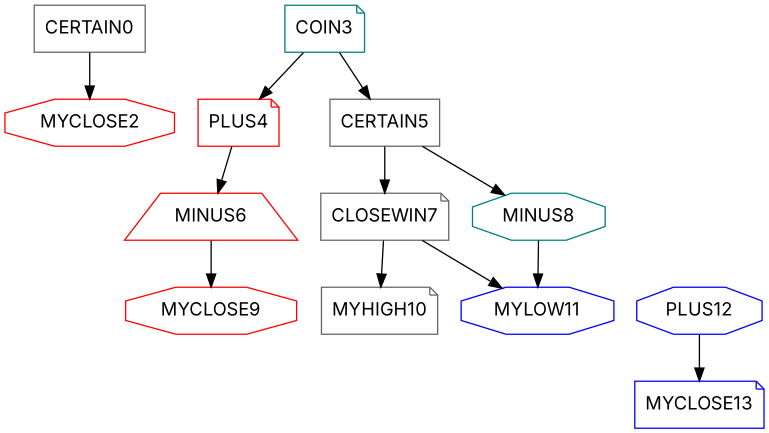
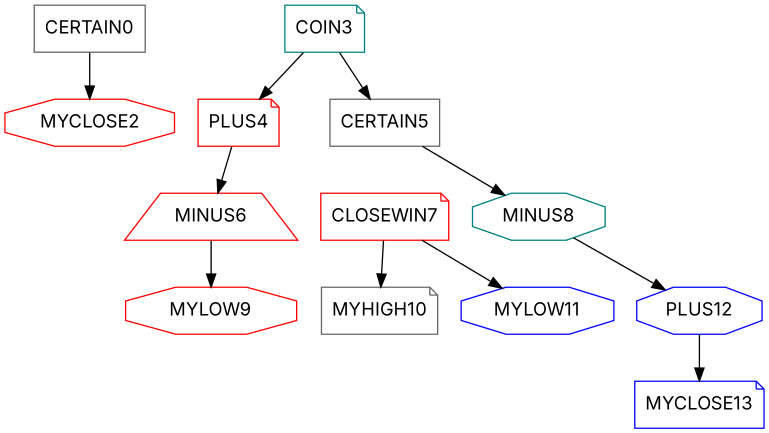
edge "CERTAIN5" -> "CLOSEWIN7": removed
node "CLOSEWIN7": color gray40 -> red
edge "MINUS8" -> "MYLOW11": now "MINUS8" -> "PLUS12"
node "MYCLOSE9": label "MYCLOSE9" -> "MYLOW9"
